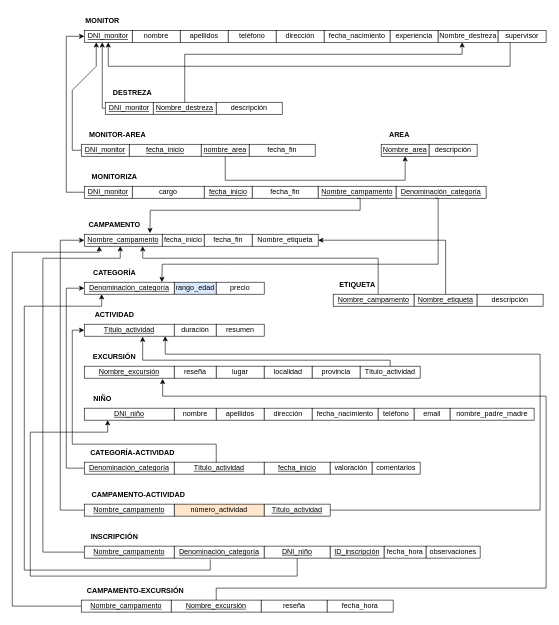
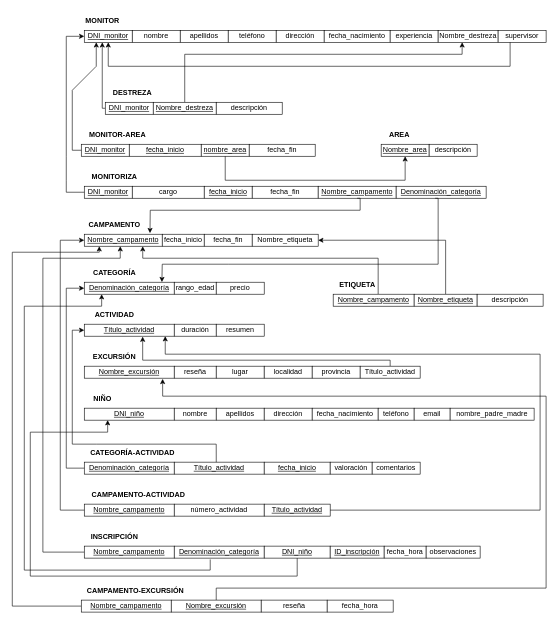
node "rango_edad": fillcolor #dae8fc -> #ffffff
node "número_actividad": fillcolor #ffe6cc -> #ffffff
